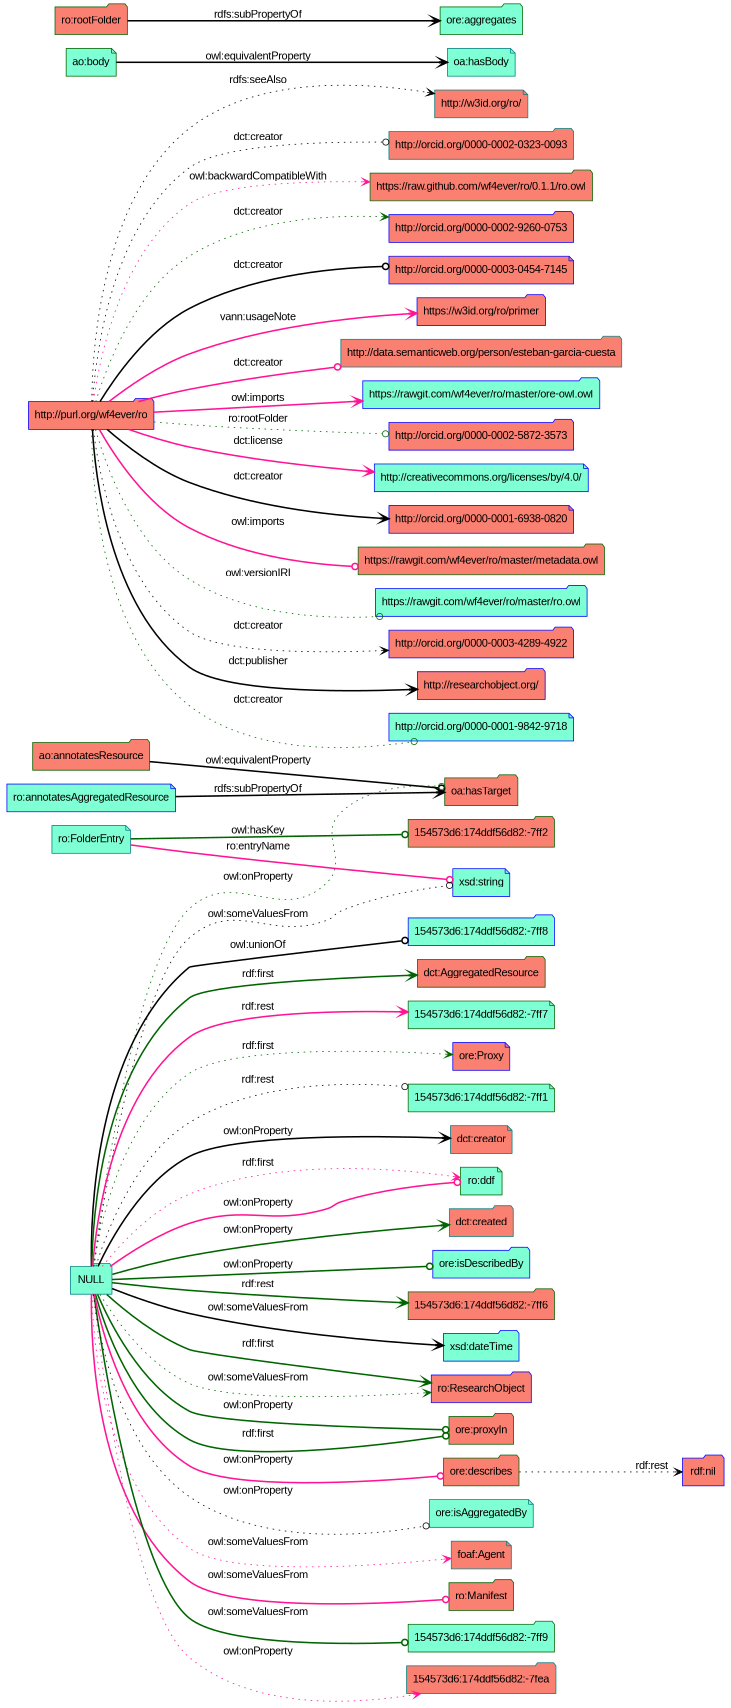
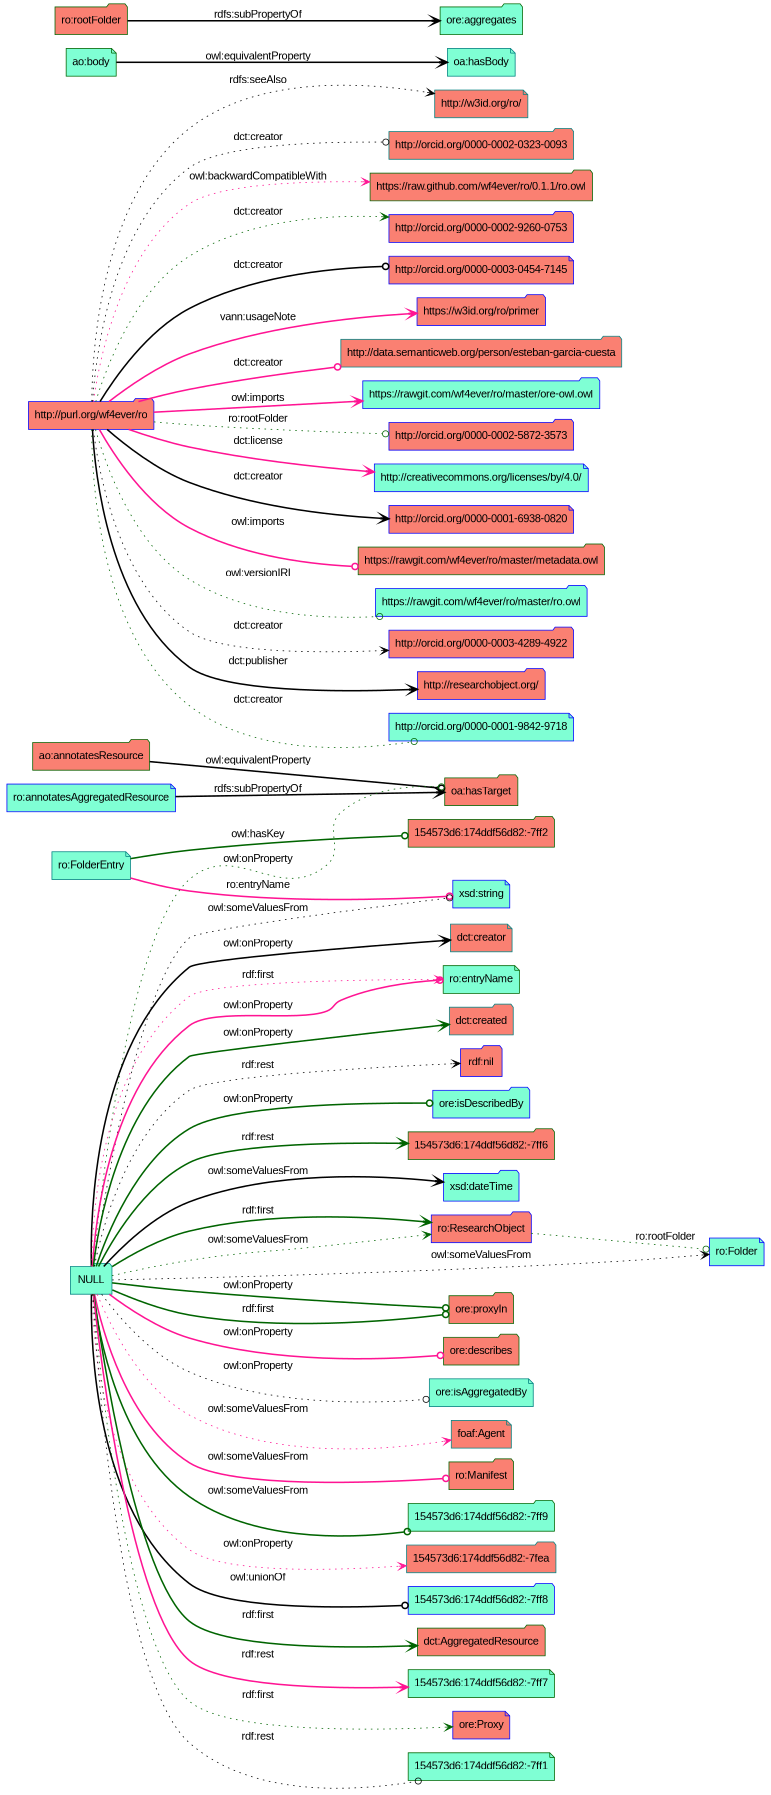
node "ro:ddf": label "ro:ddf" -> "ro:entryName"
node "ro:Folder": added
edge "ore:describes" -> "rdf:nil": now "NULL" -> "rdf:nil"
